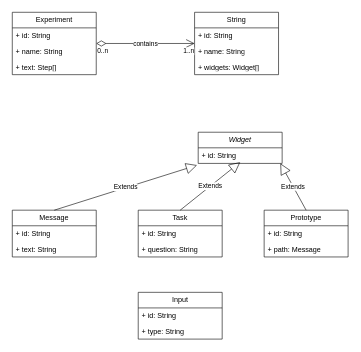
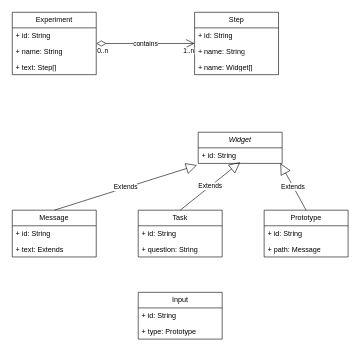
node "String": label "String" -> "Step"
node "+ widgets: Widget[]": label "+ widgets: Widget[]" -> "+ name: Widget[]"
node "+ text: String": label "+ text: String" -> "+ text: Extends"
node "+ type: String": label "+ type: String" -> "+ type: Prototype"
